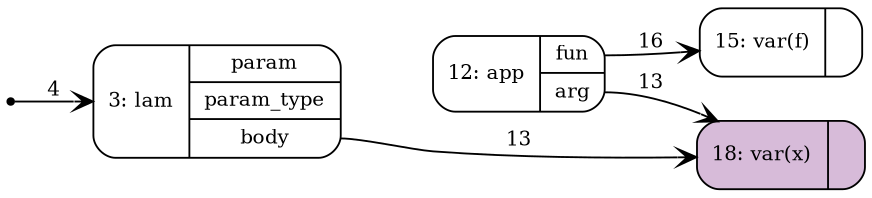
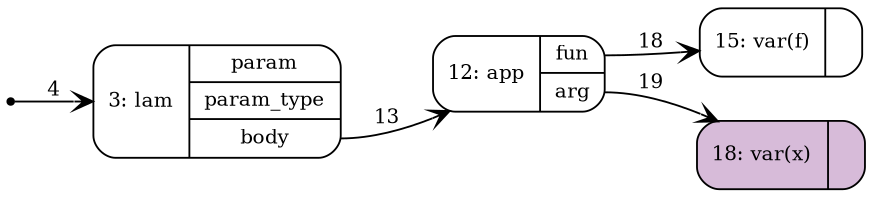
edge "12: app" -> "15: var(f)": label "16" -> "18"
edge "12: app" -> "18: var(x)": label "13" -> "19"
edge "3: lam" -> "18: var(x)": now "3: lam" -> "12: app"
